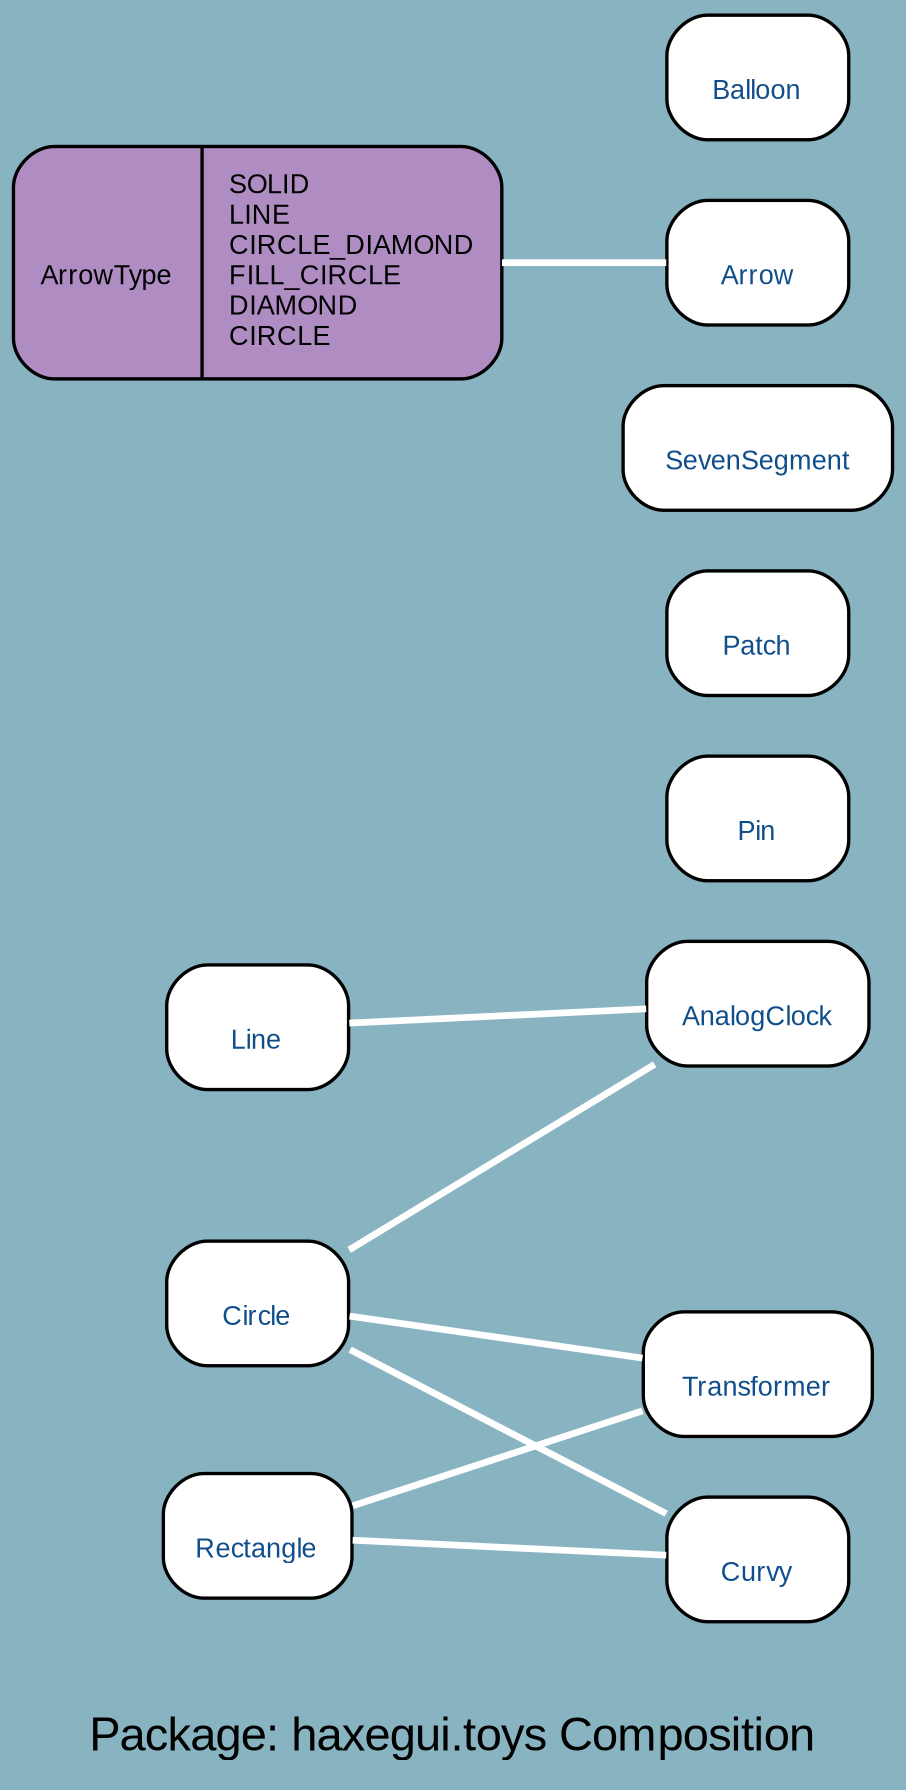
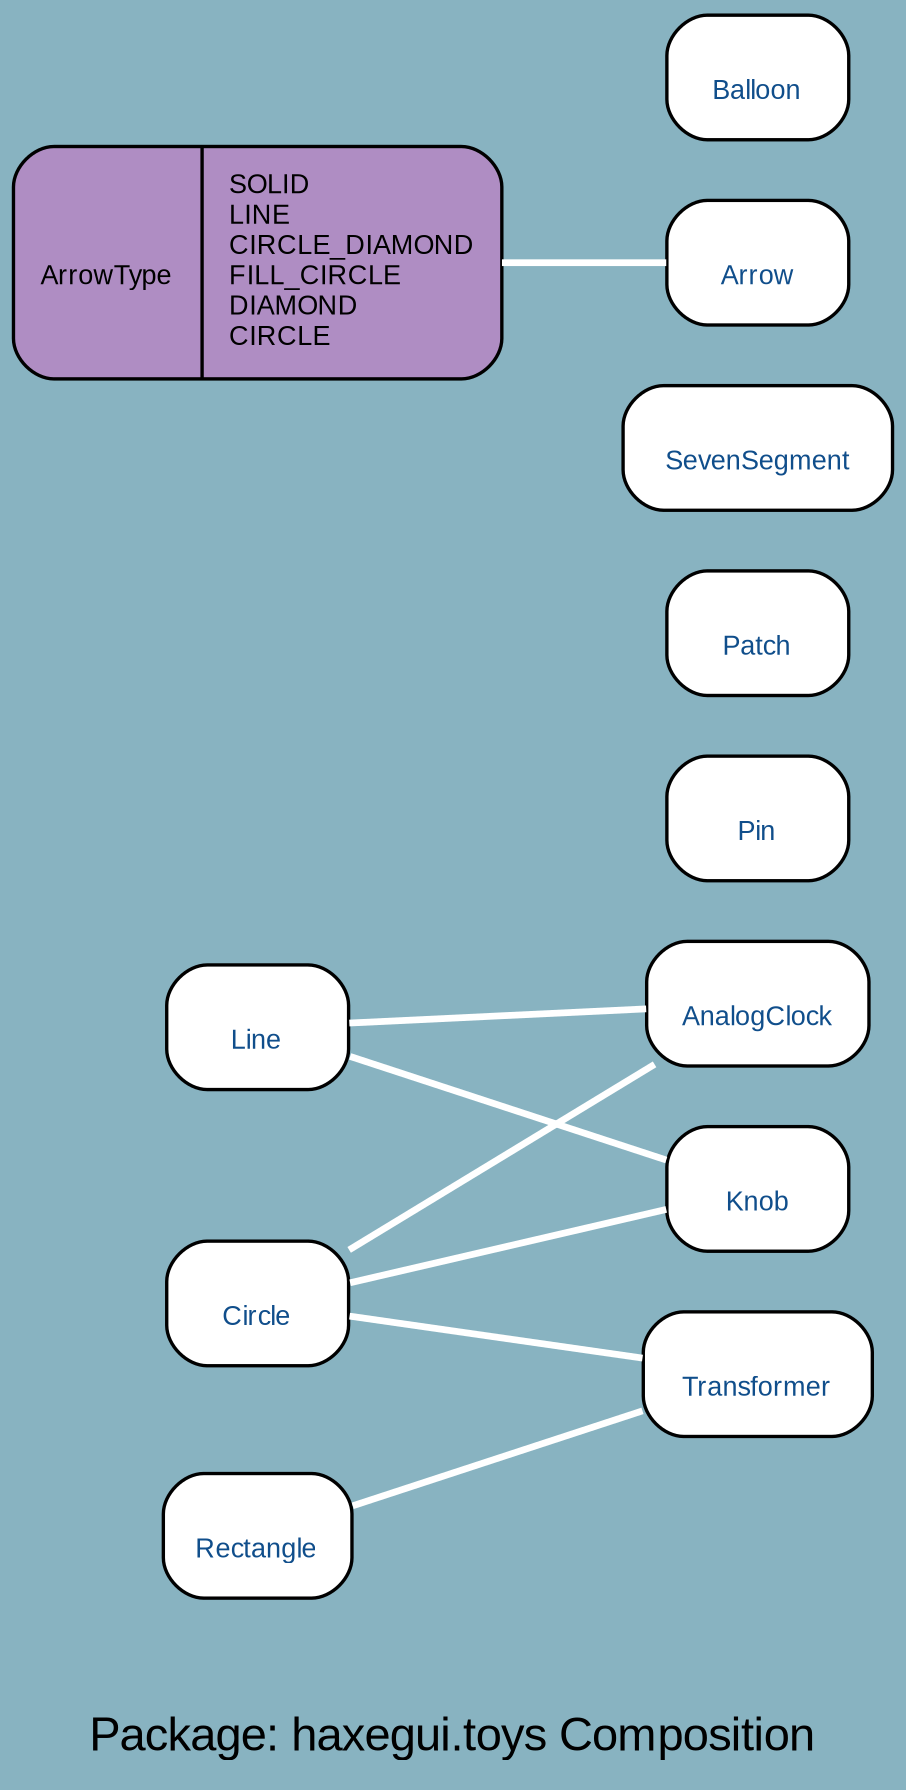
node "Knob": added
node "Curvy": removed
